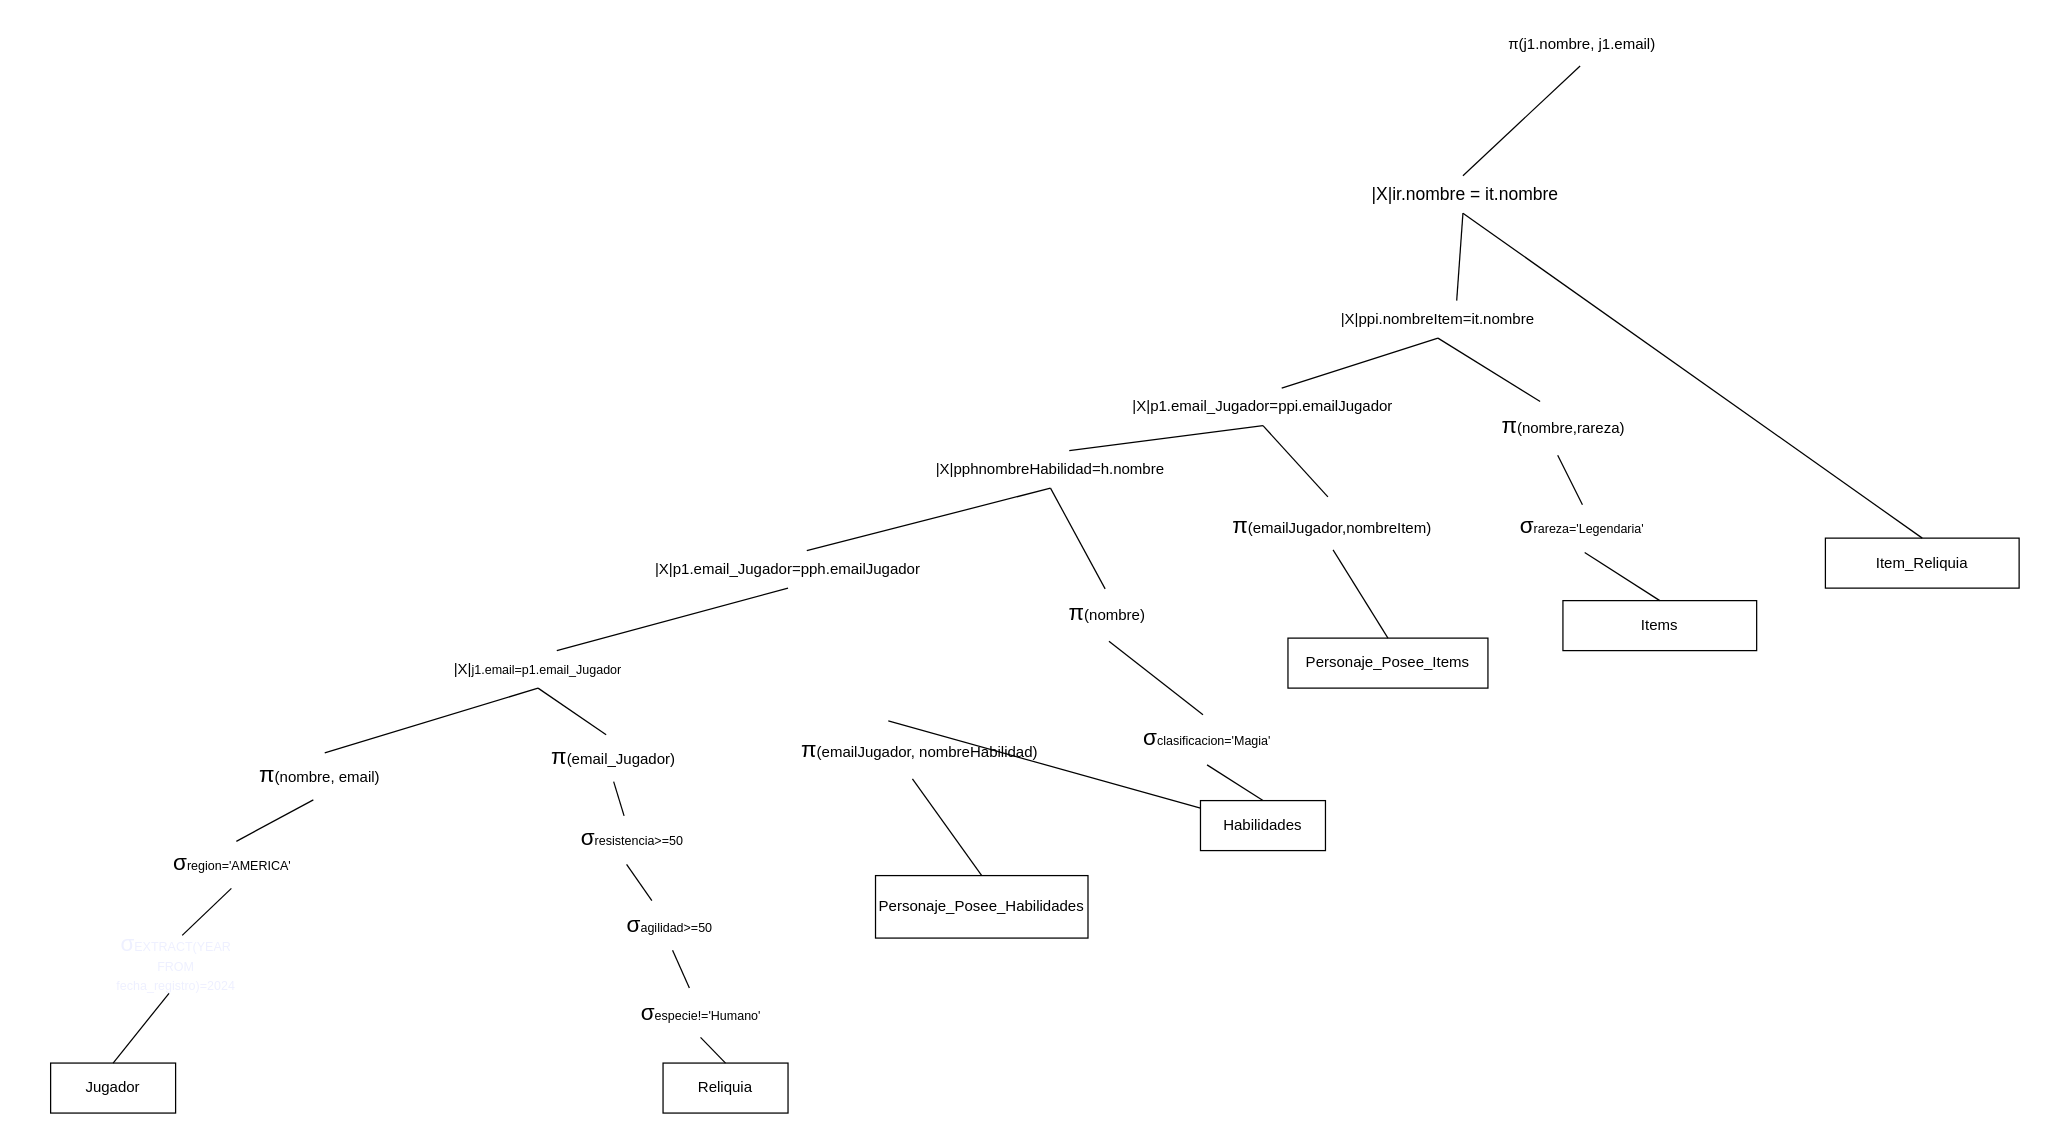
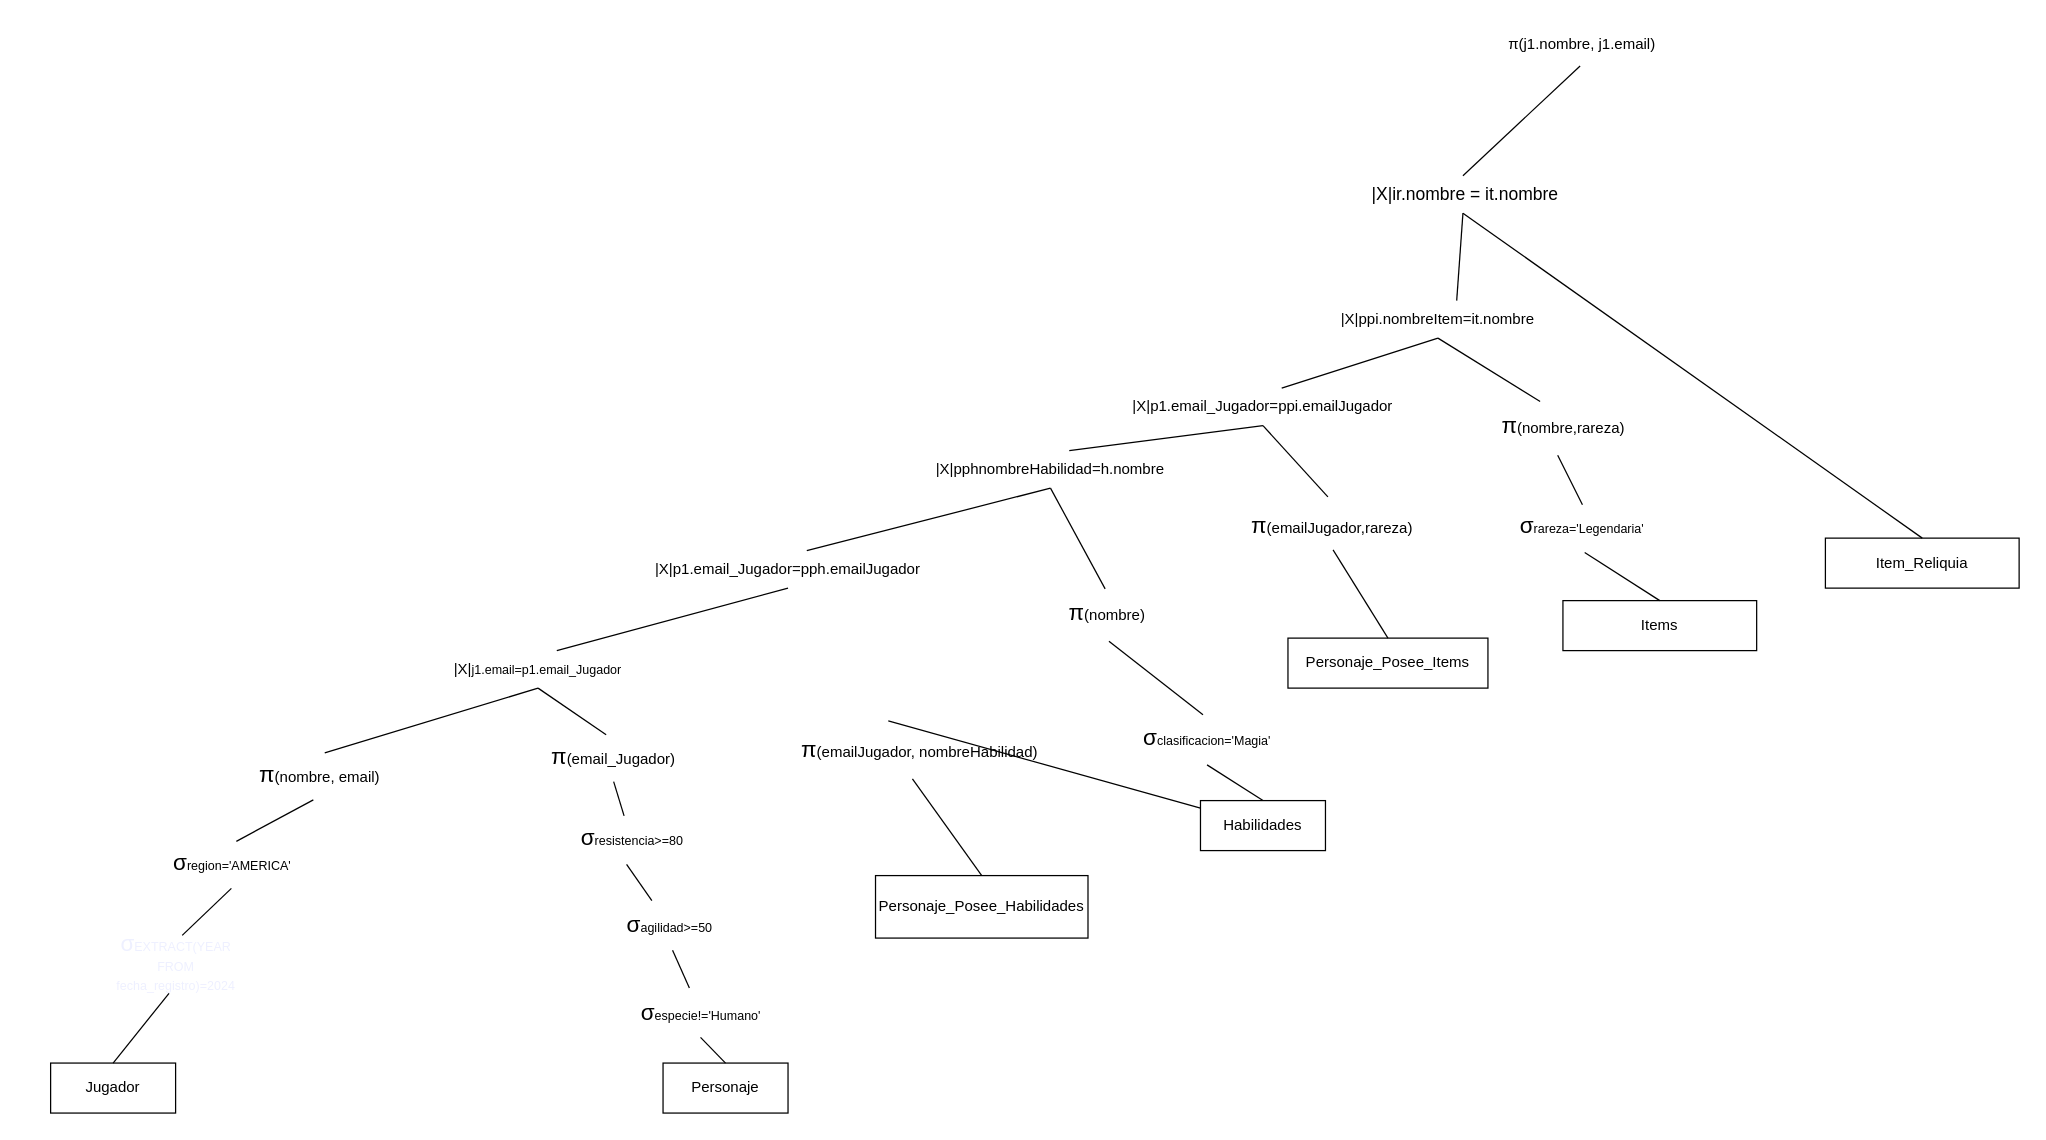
node "π(emailJugador,nombreItem)": label "π(emailJugador,nombreItem)" -> "π(emailJugador,rareza)"
node "σresistencia>=50": label "σresistencia>=50" -> "σresistencia>=80"
node "Reliquia": label "Reliquia" -> "Personaje"
